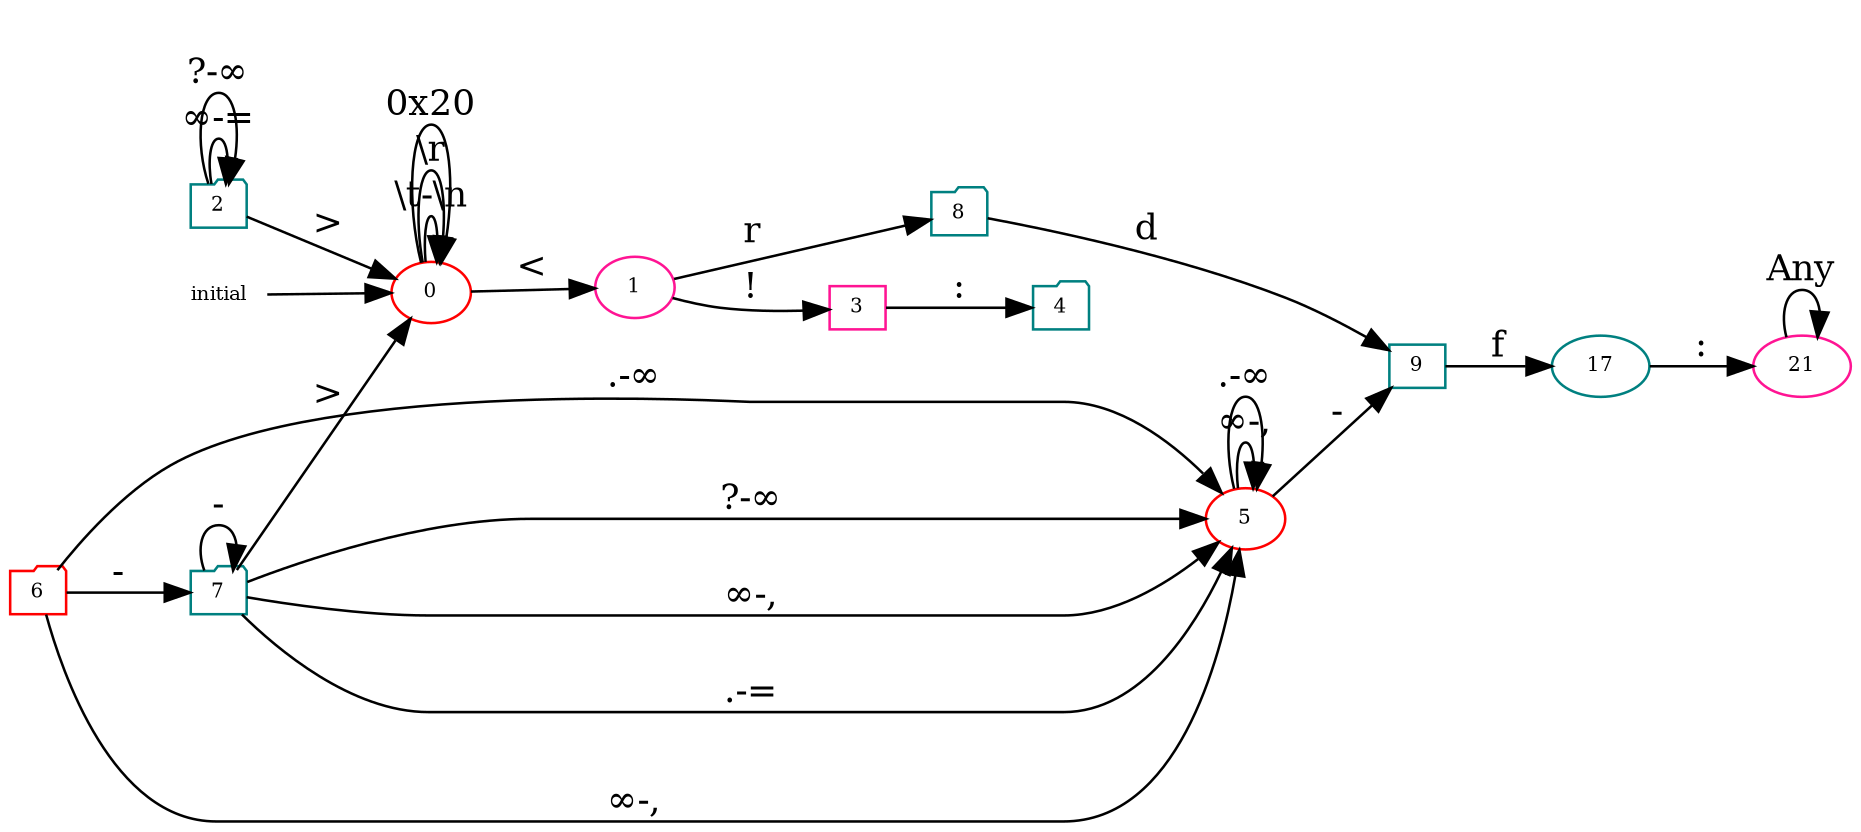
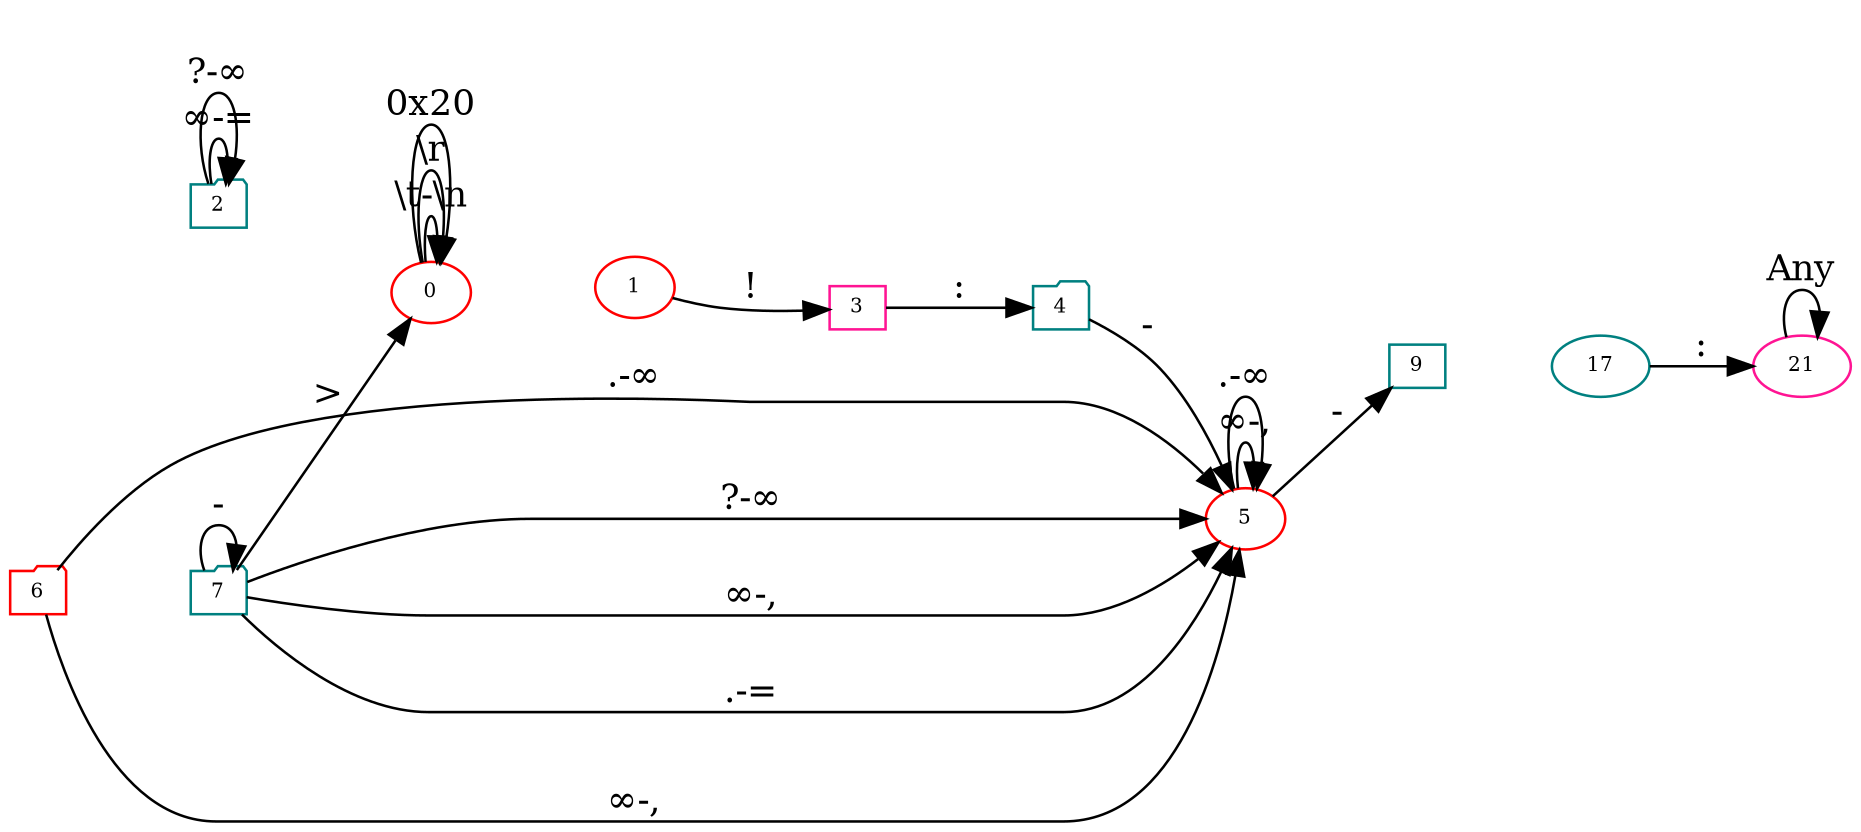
node "8": removed
edge "2" -> "0": removed, label ">"
node "1": color deeppink -> red
edge "0" -> "1": removed, label "<"
node "initial": removed
edge "9" -> "17": removed, label "f"
edge "4" -> "5": added, label "-"
edge "6" -> "7": removed, label "-"
